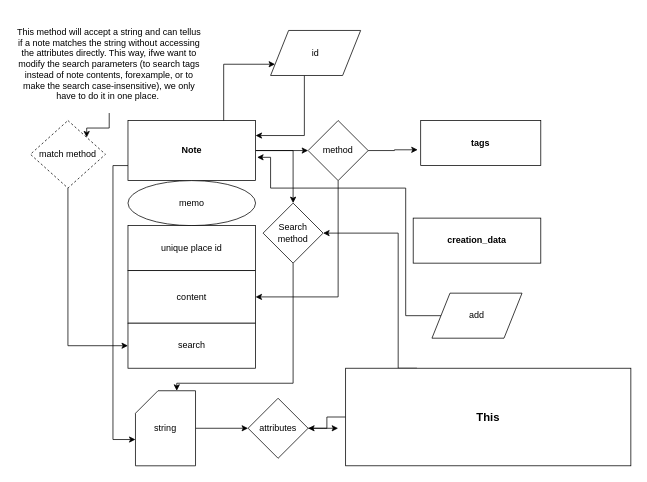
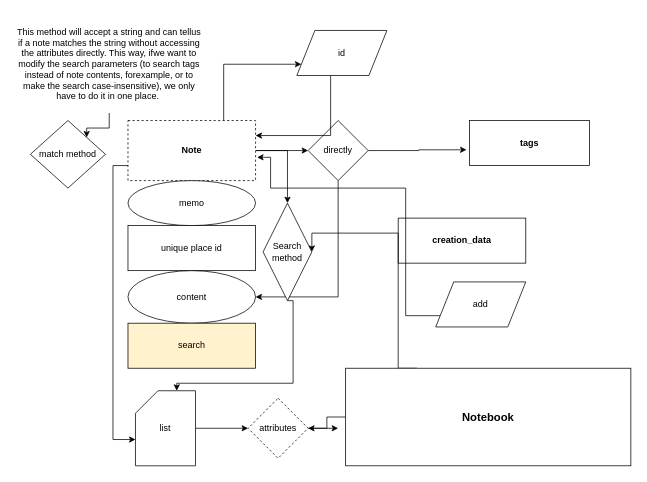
node "id": moved (315, 53) -> (342, 53)
node "tags": moved (480, 143) -> (529, 143)
node "Note": style solid -> dashed
node "method": label "method" -> "directly"
node "match method": style dashed -> solid
node "Search method": size 60x60 -> 49x98
node "creation_data": moved (477, 240) -> (462, 240)
node "content": shape rectangle -> ellipse
node "add": moved (477, 315) -> (480, 304)
edge "match method" -> "search": removed
node "search": fillcolor #ffffff -> #fff2cc
node "This": label "This" -> "Notebook"
node "string": label "string" -> "list"
node "attributes": style solid -> dashed
